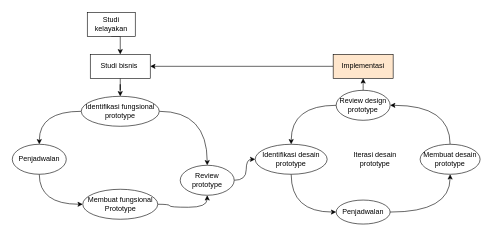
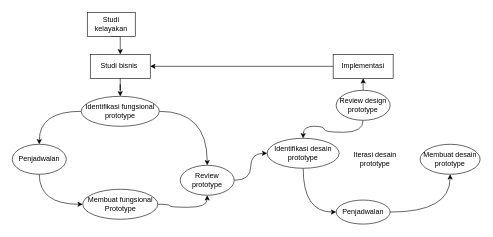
node "Implementasi": fillcolor #ffe6cc -> #ffffff
edge "Membuat desain prototype" -> "Review design prototype": removed
node "Identifikasi desain prototype": moved (291, 159) -> (303, 153)
